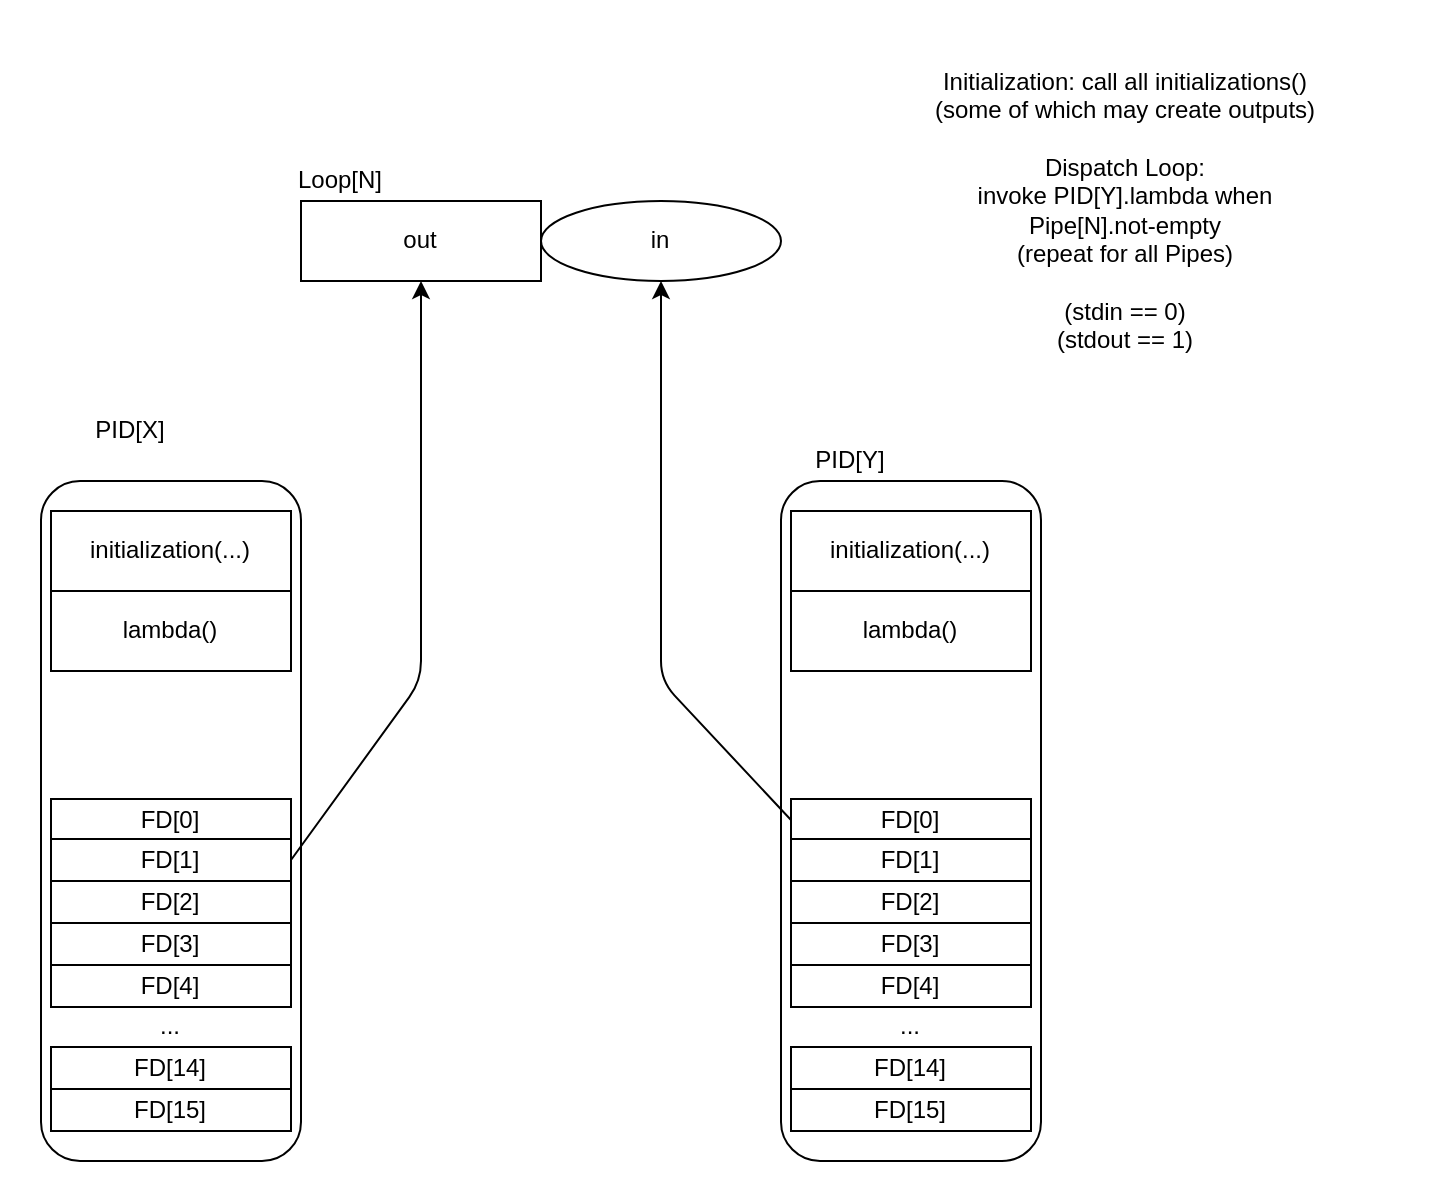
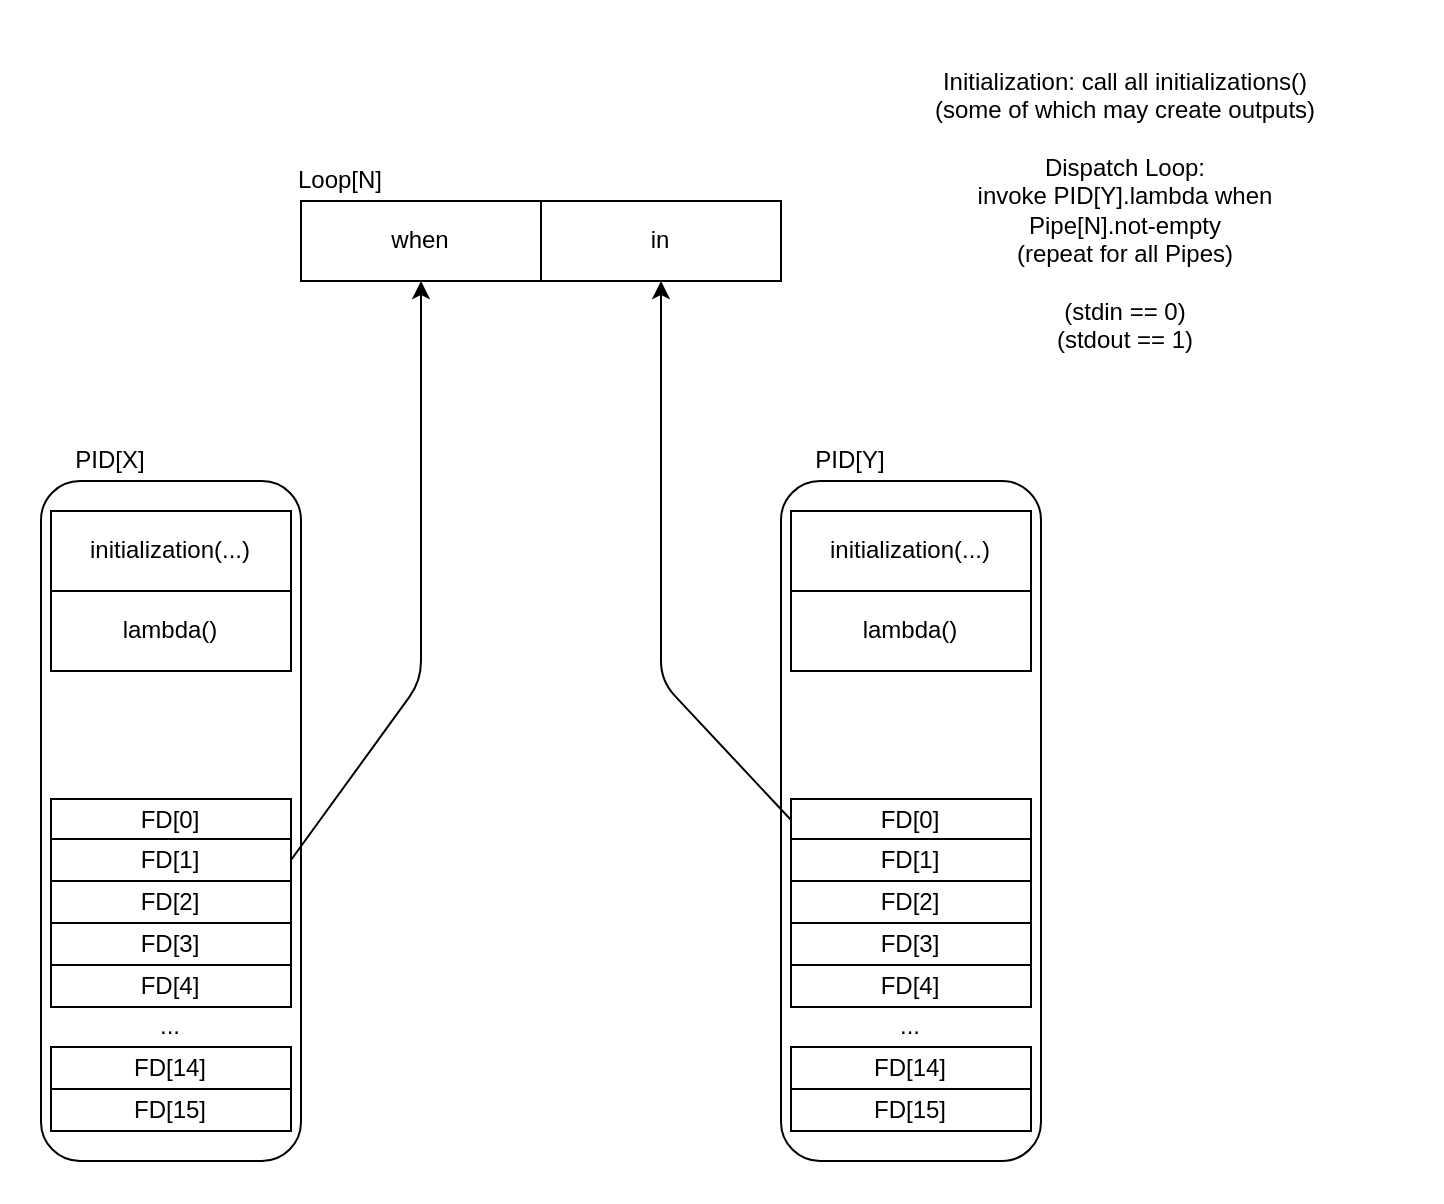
node "out": label "out" -> "when"
node "in": shape ellipse -> rectangle
node "PID[X]": moved (131, 431) -> (111, 461)
